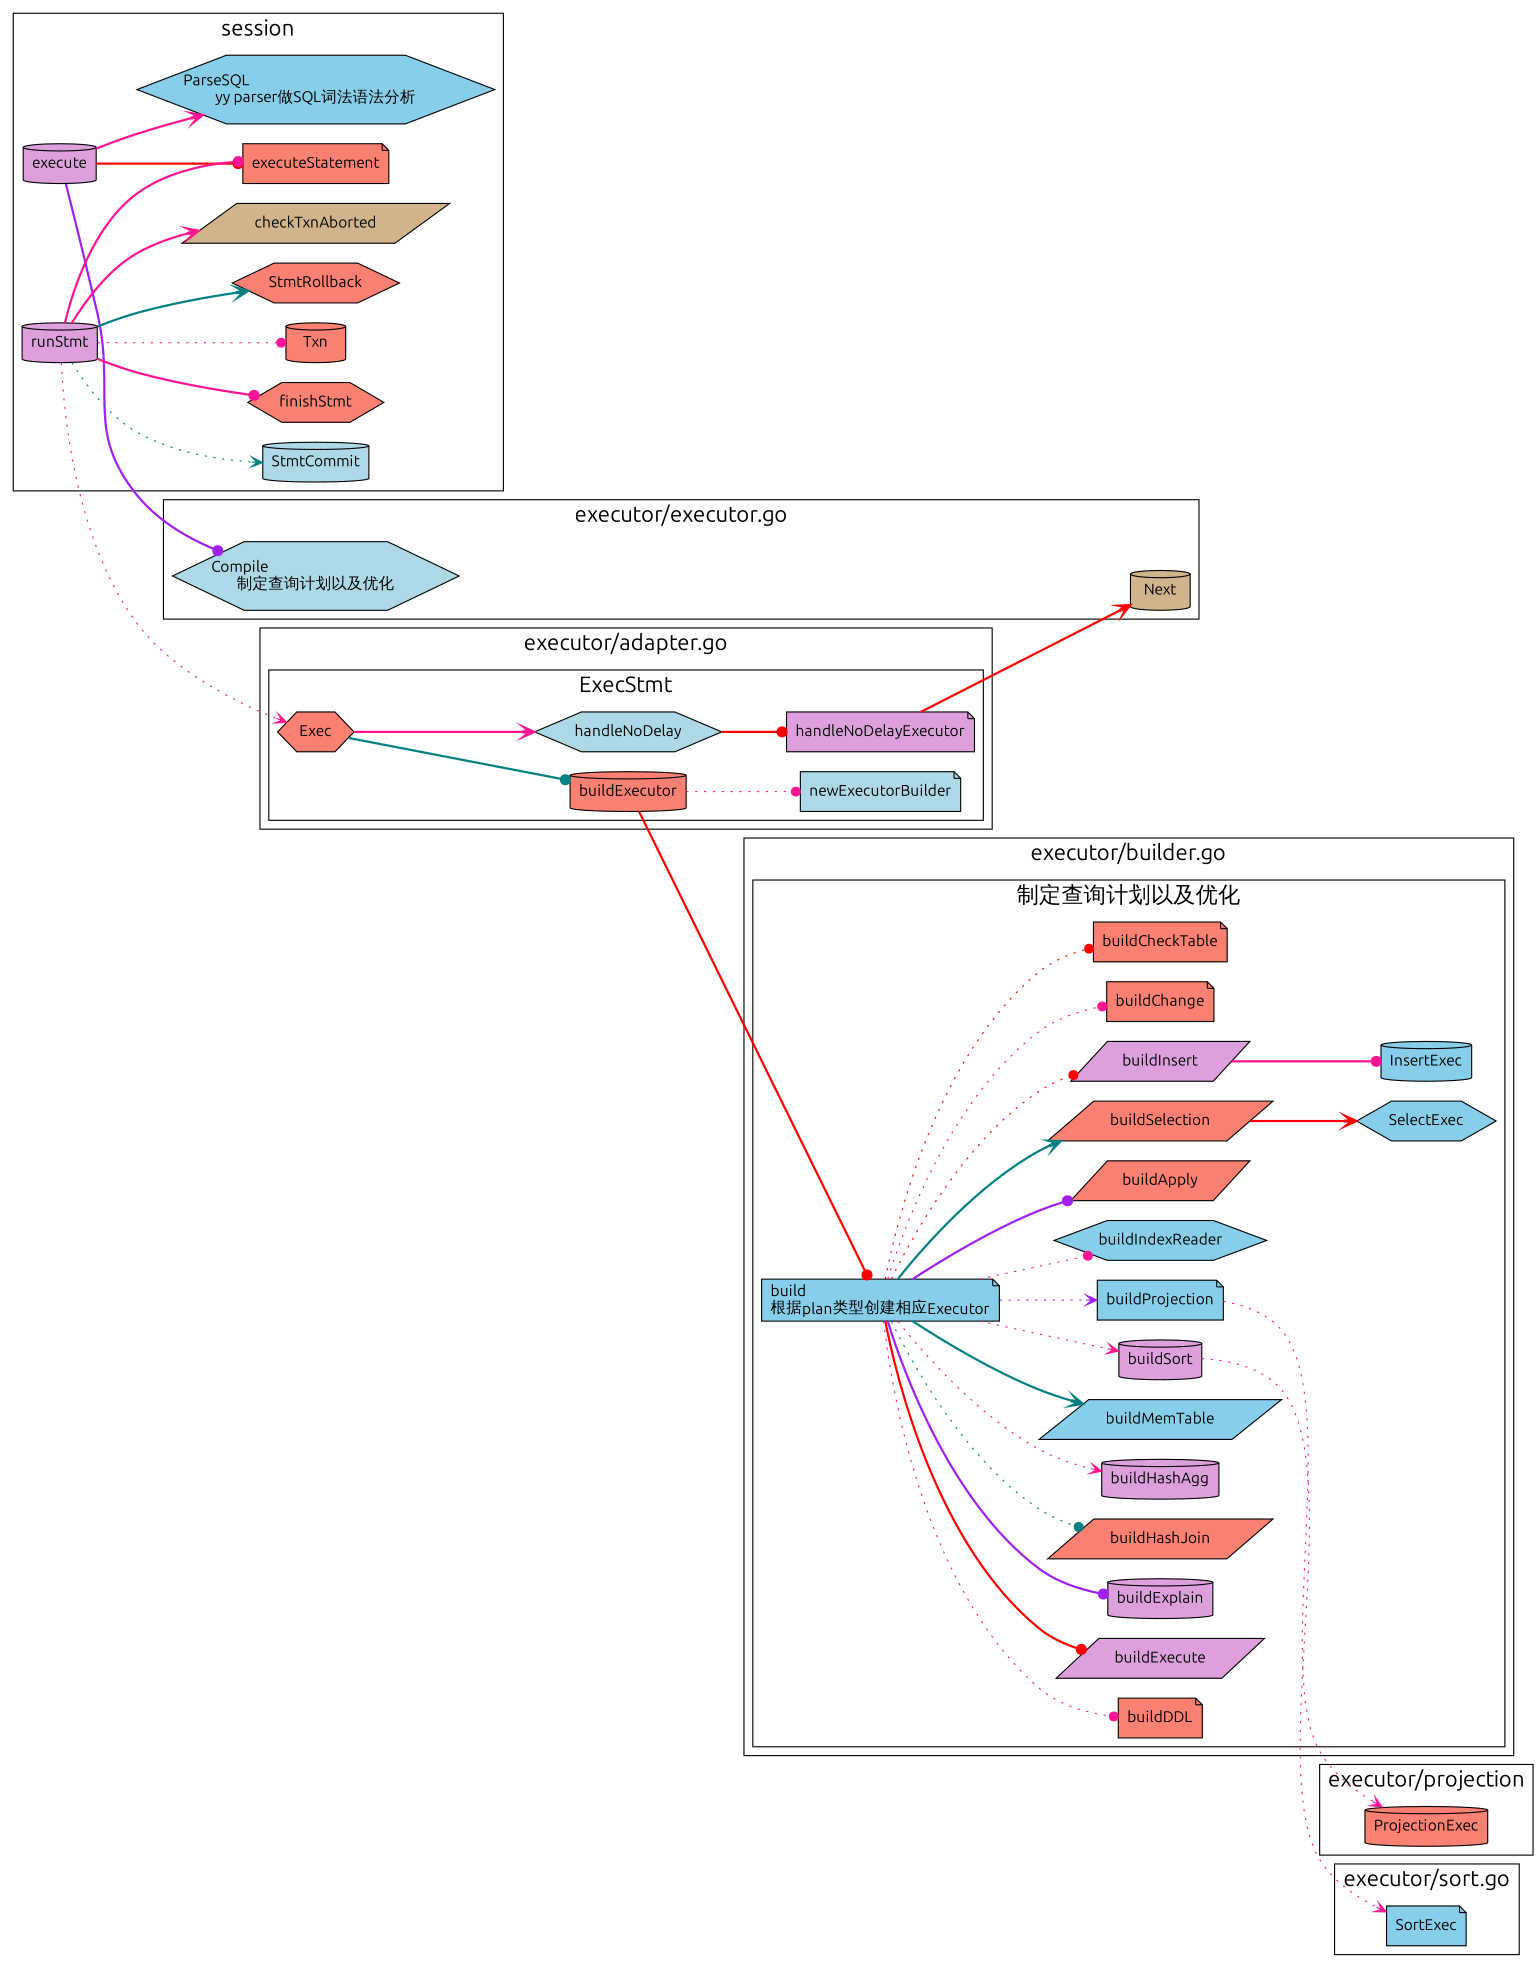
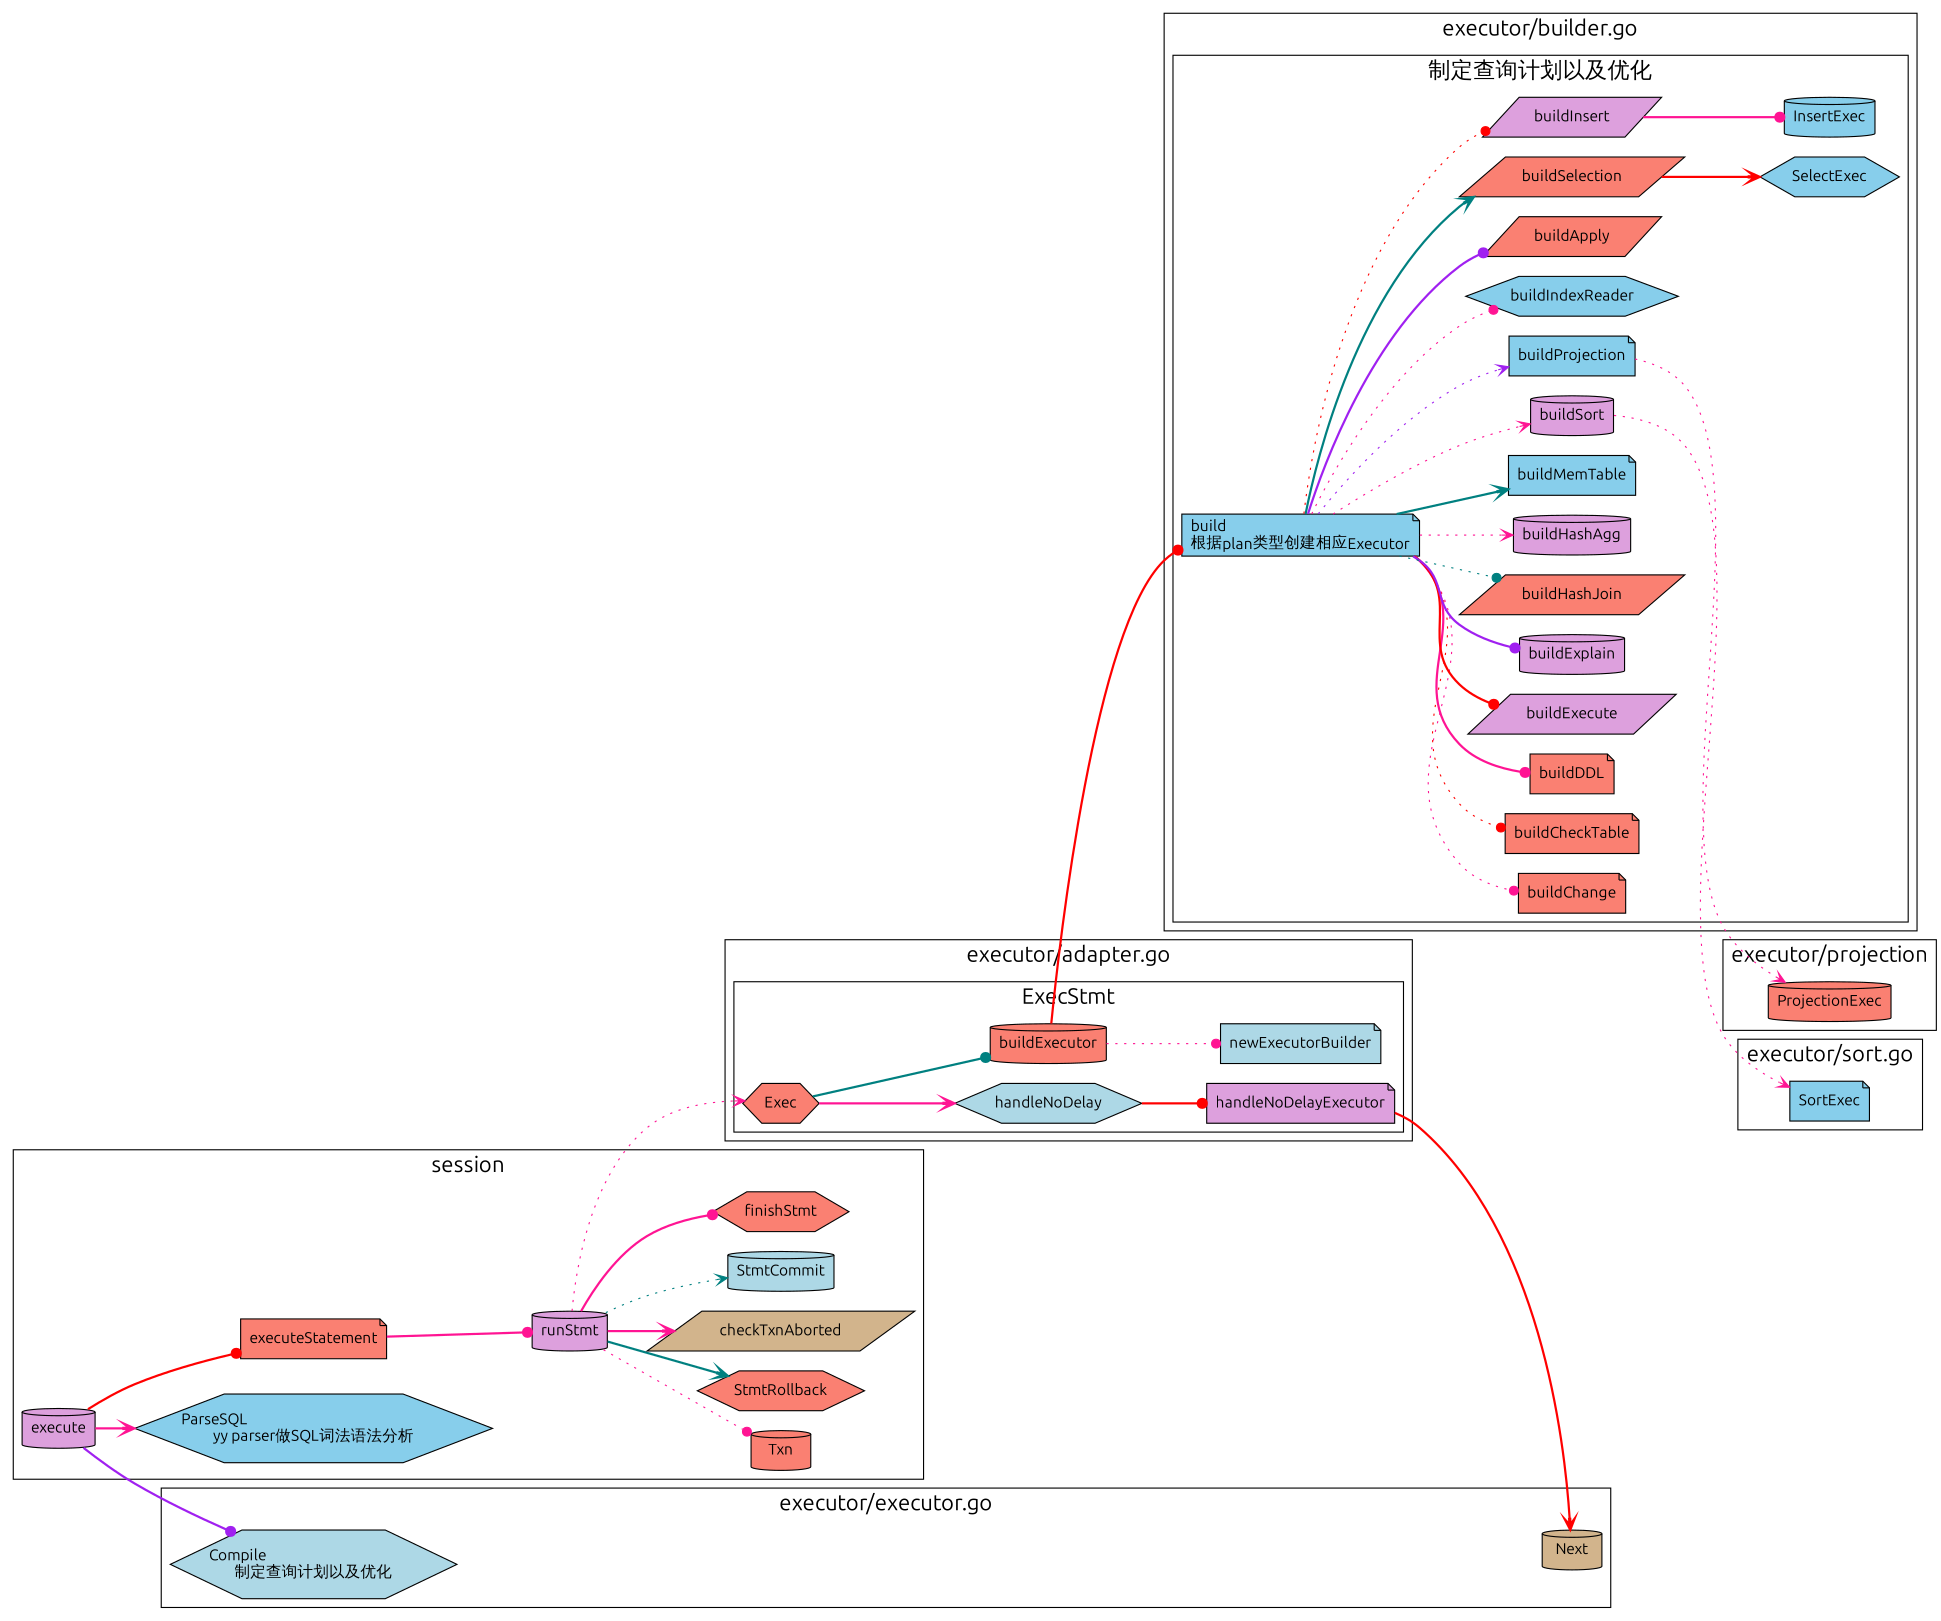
edge "runStmt" -> "executeStatement": reversed
node "buildMemTable": shape parallelogram -> note
edge "build 根据plan类型创建相应Executor" -> "buildDDL": style dotted -> bold
